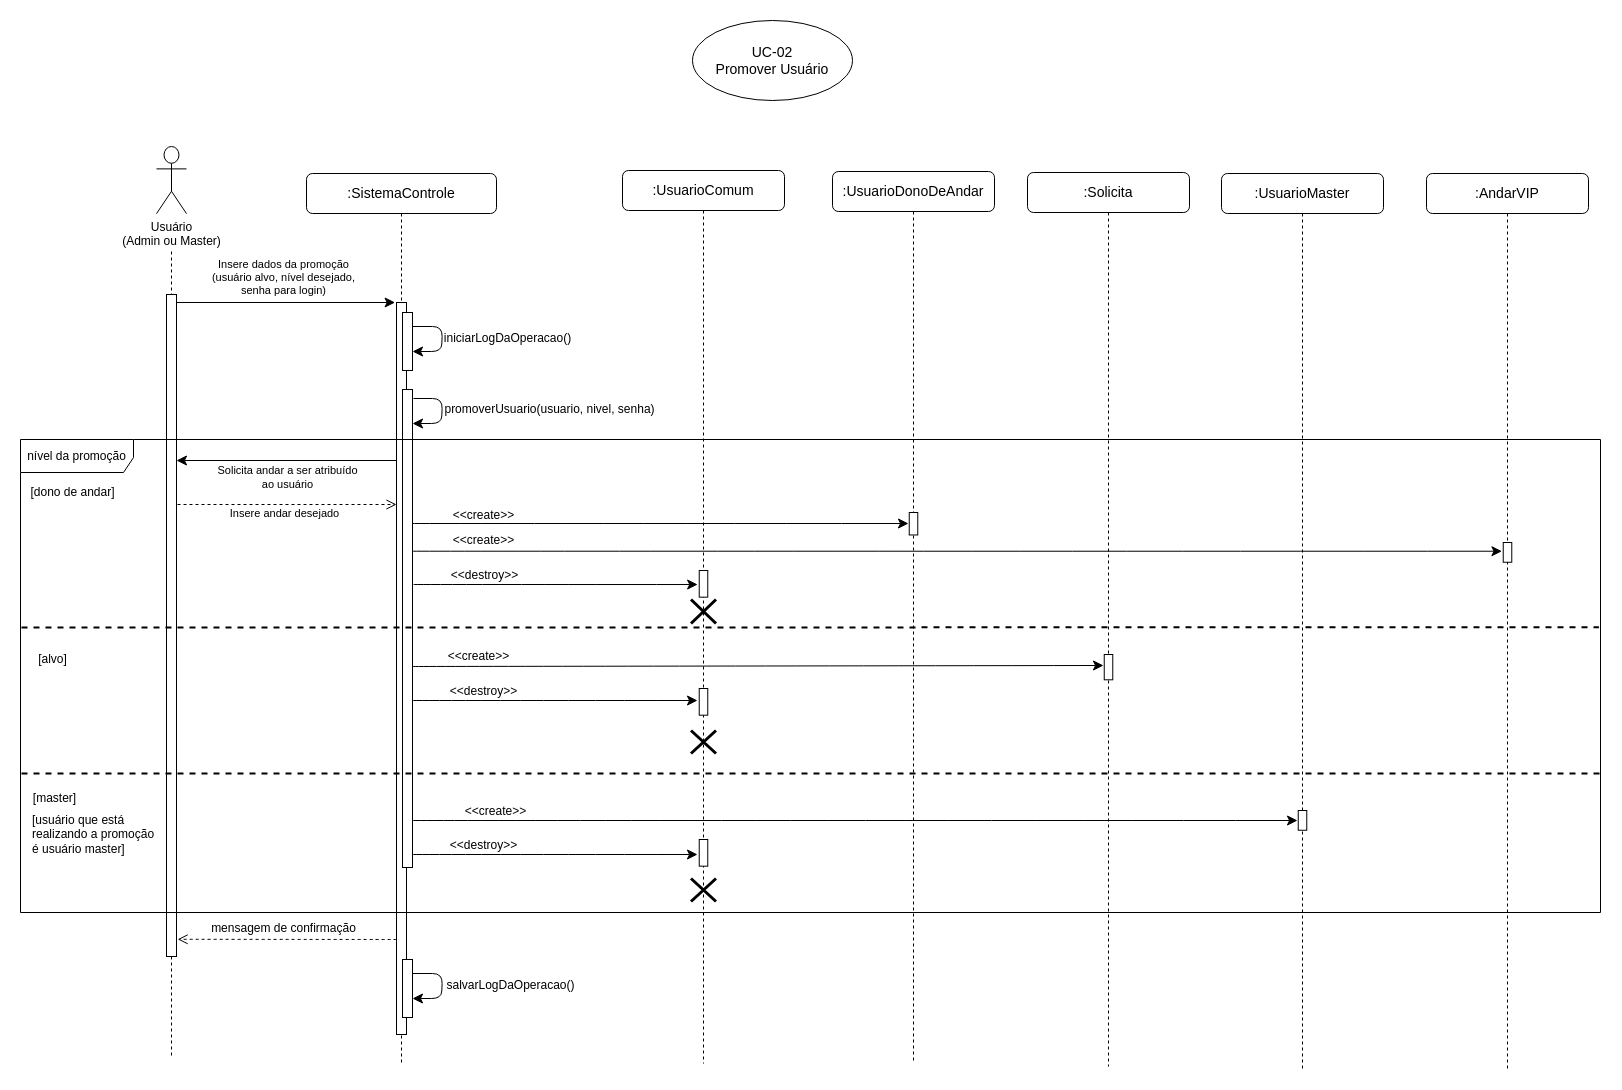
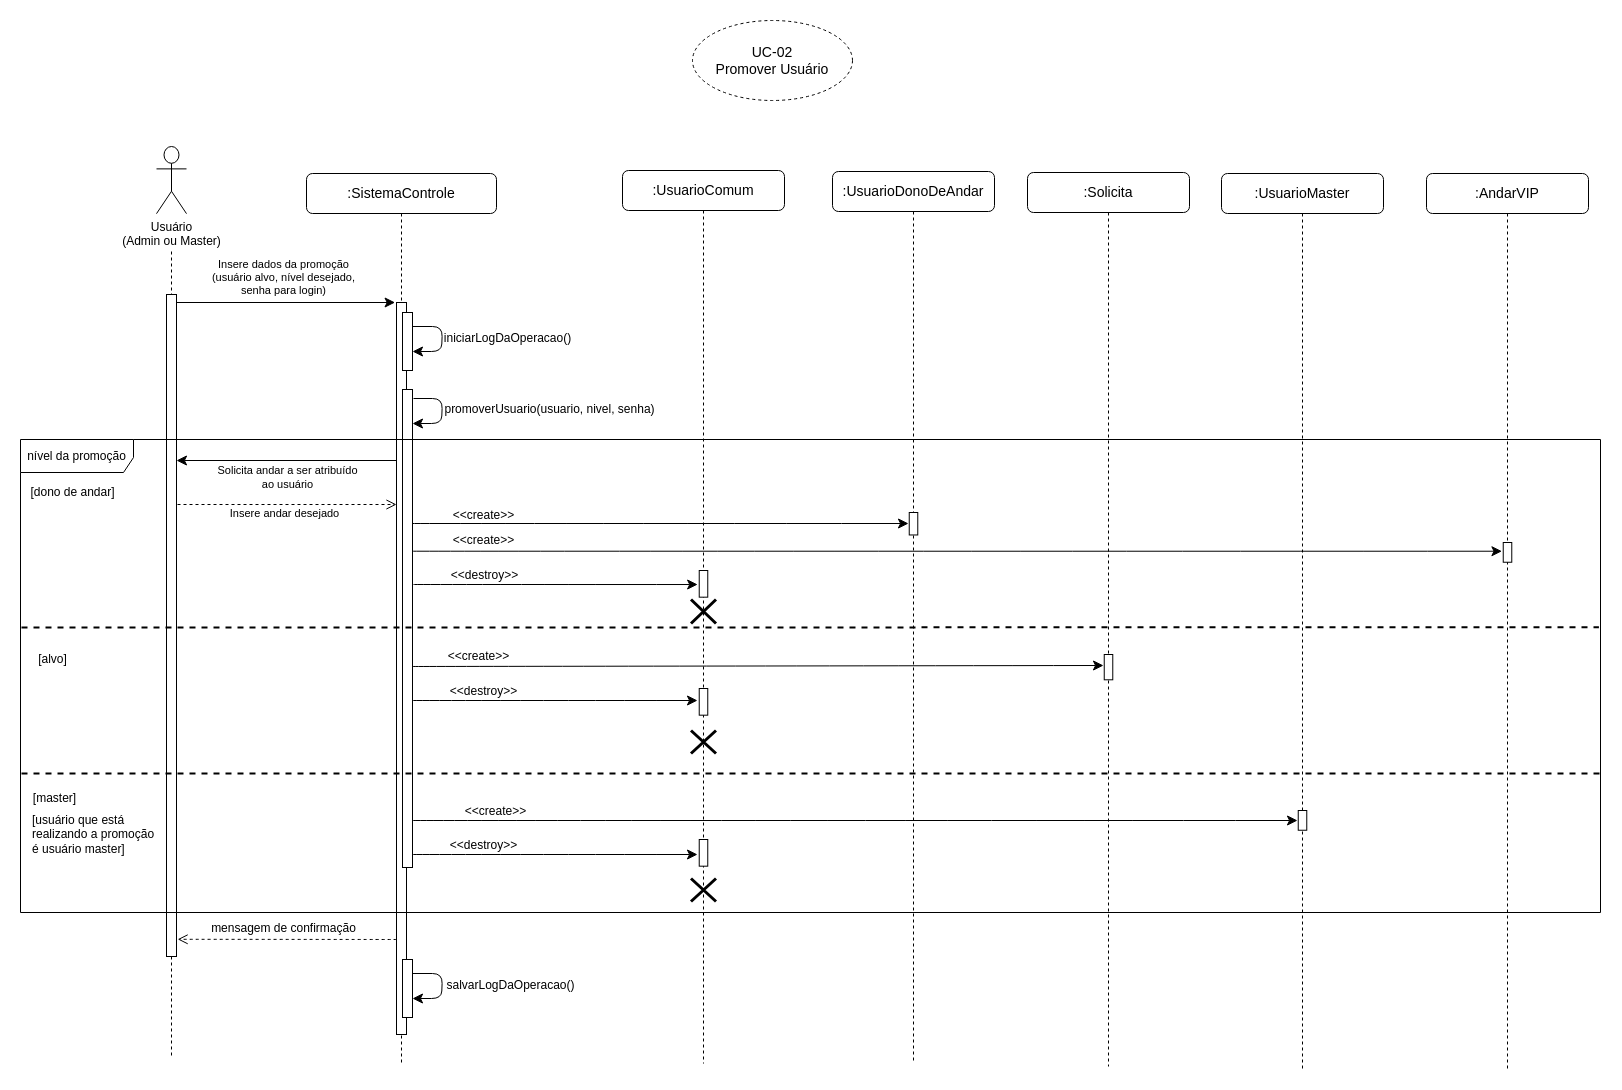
node "UC-02 Promover Usuário": style solid -> dashed
